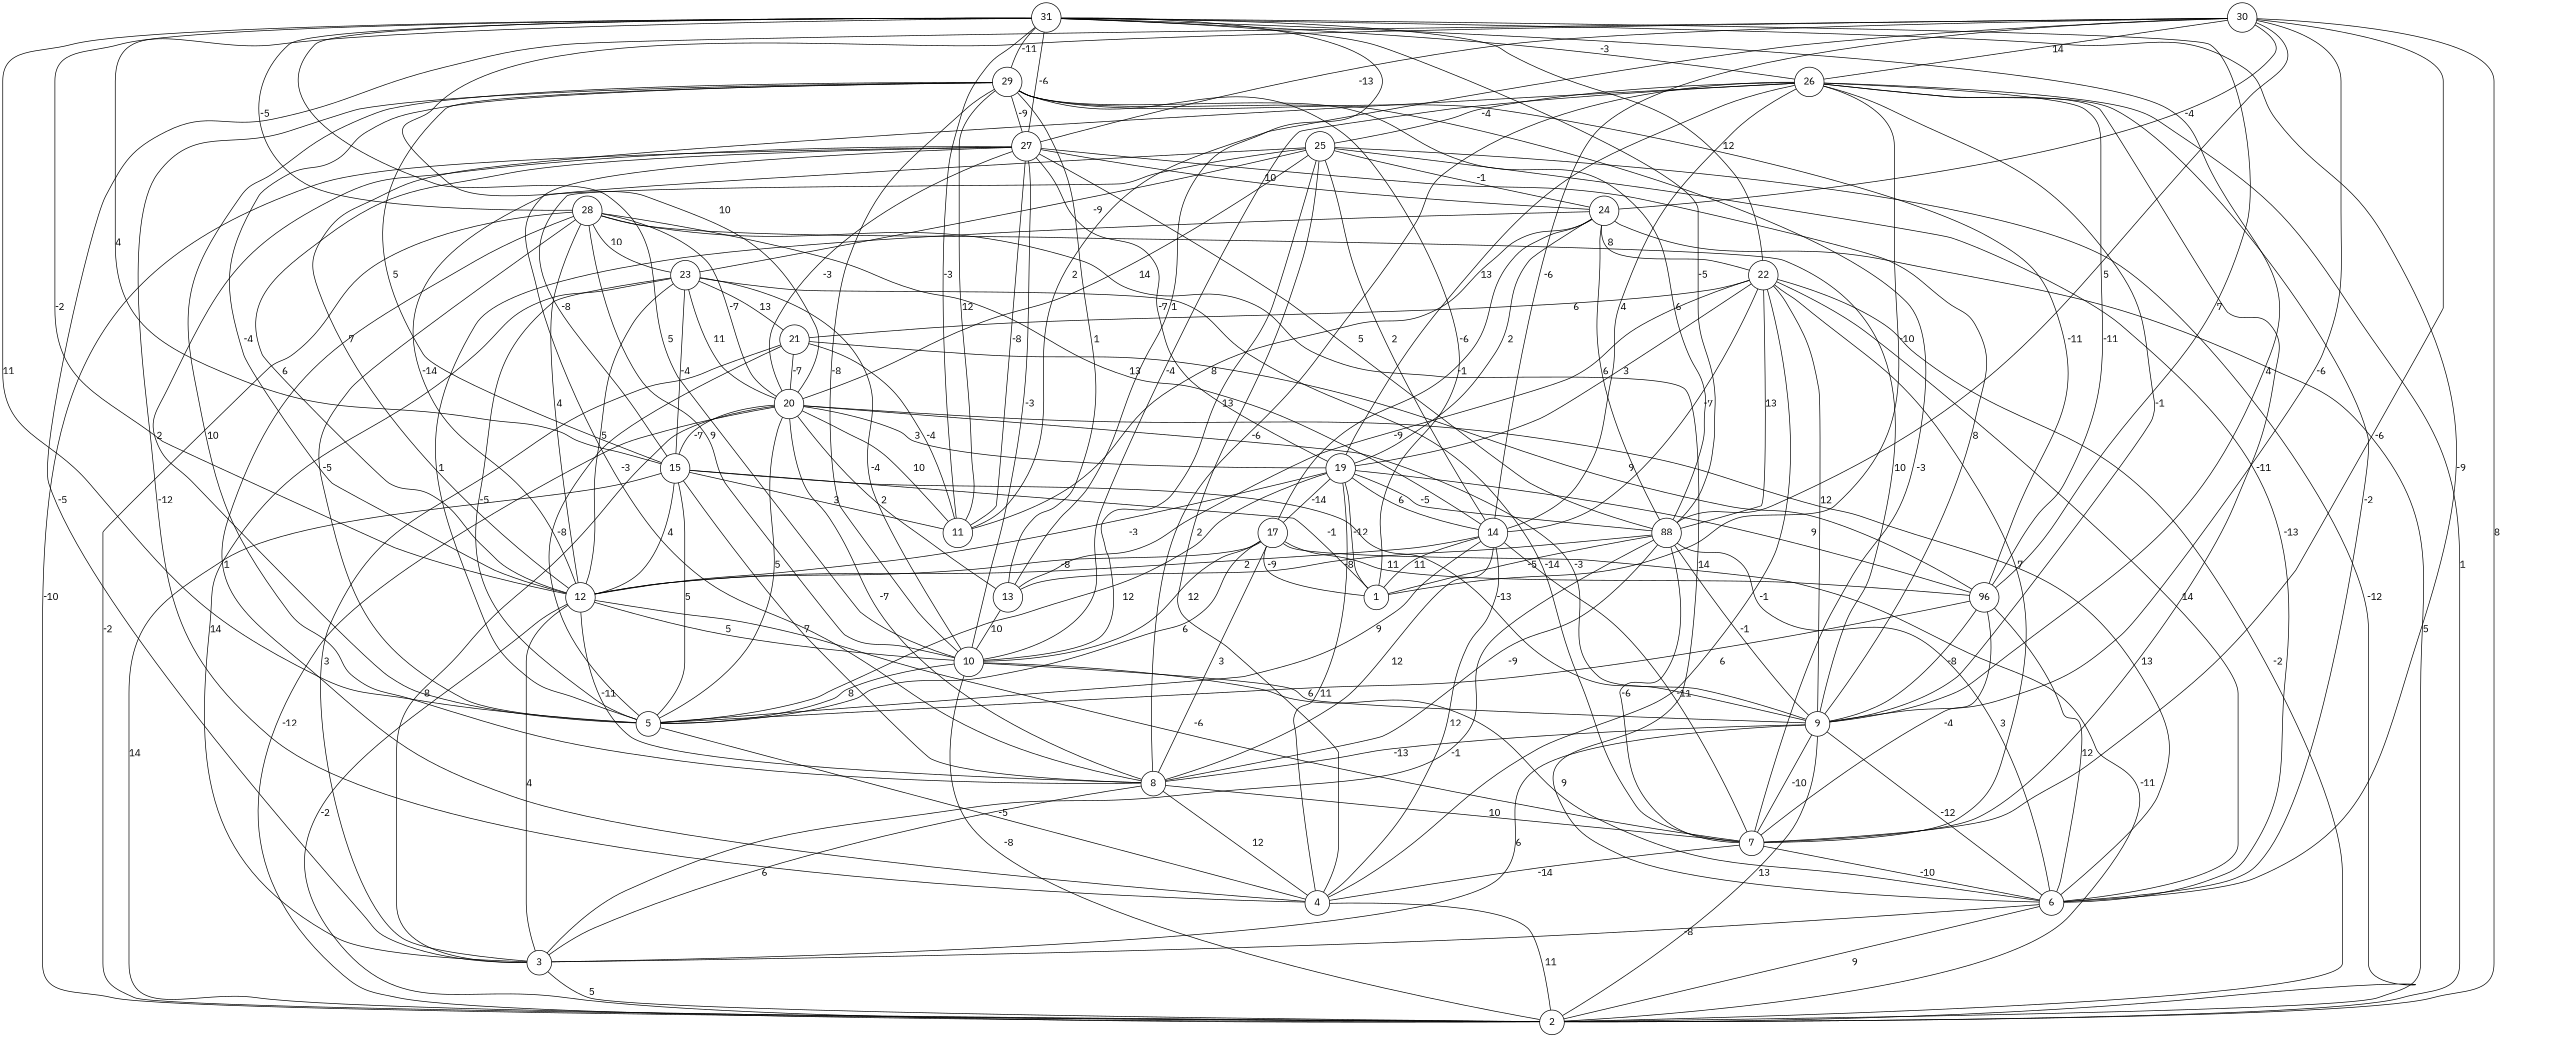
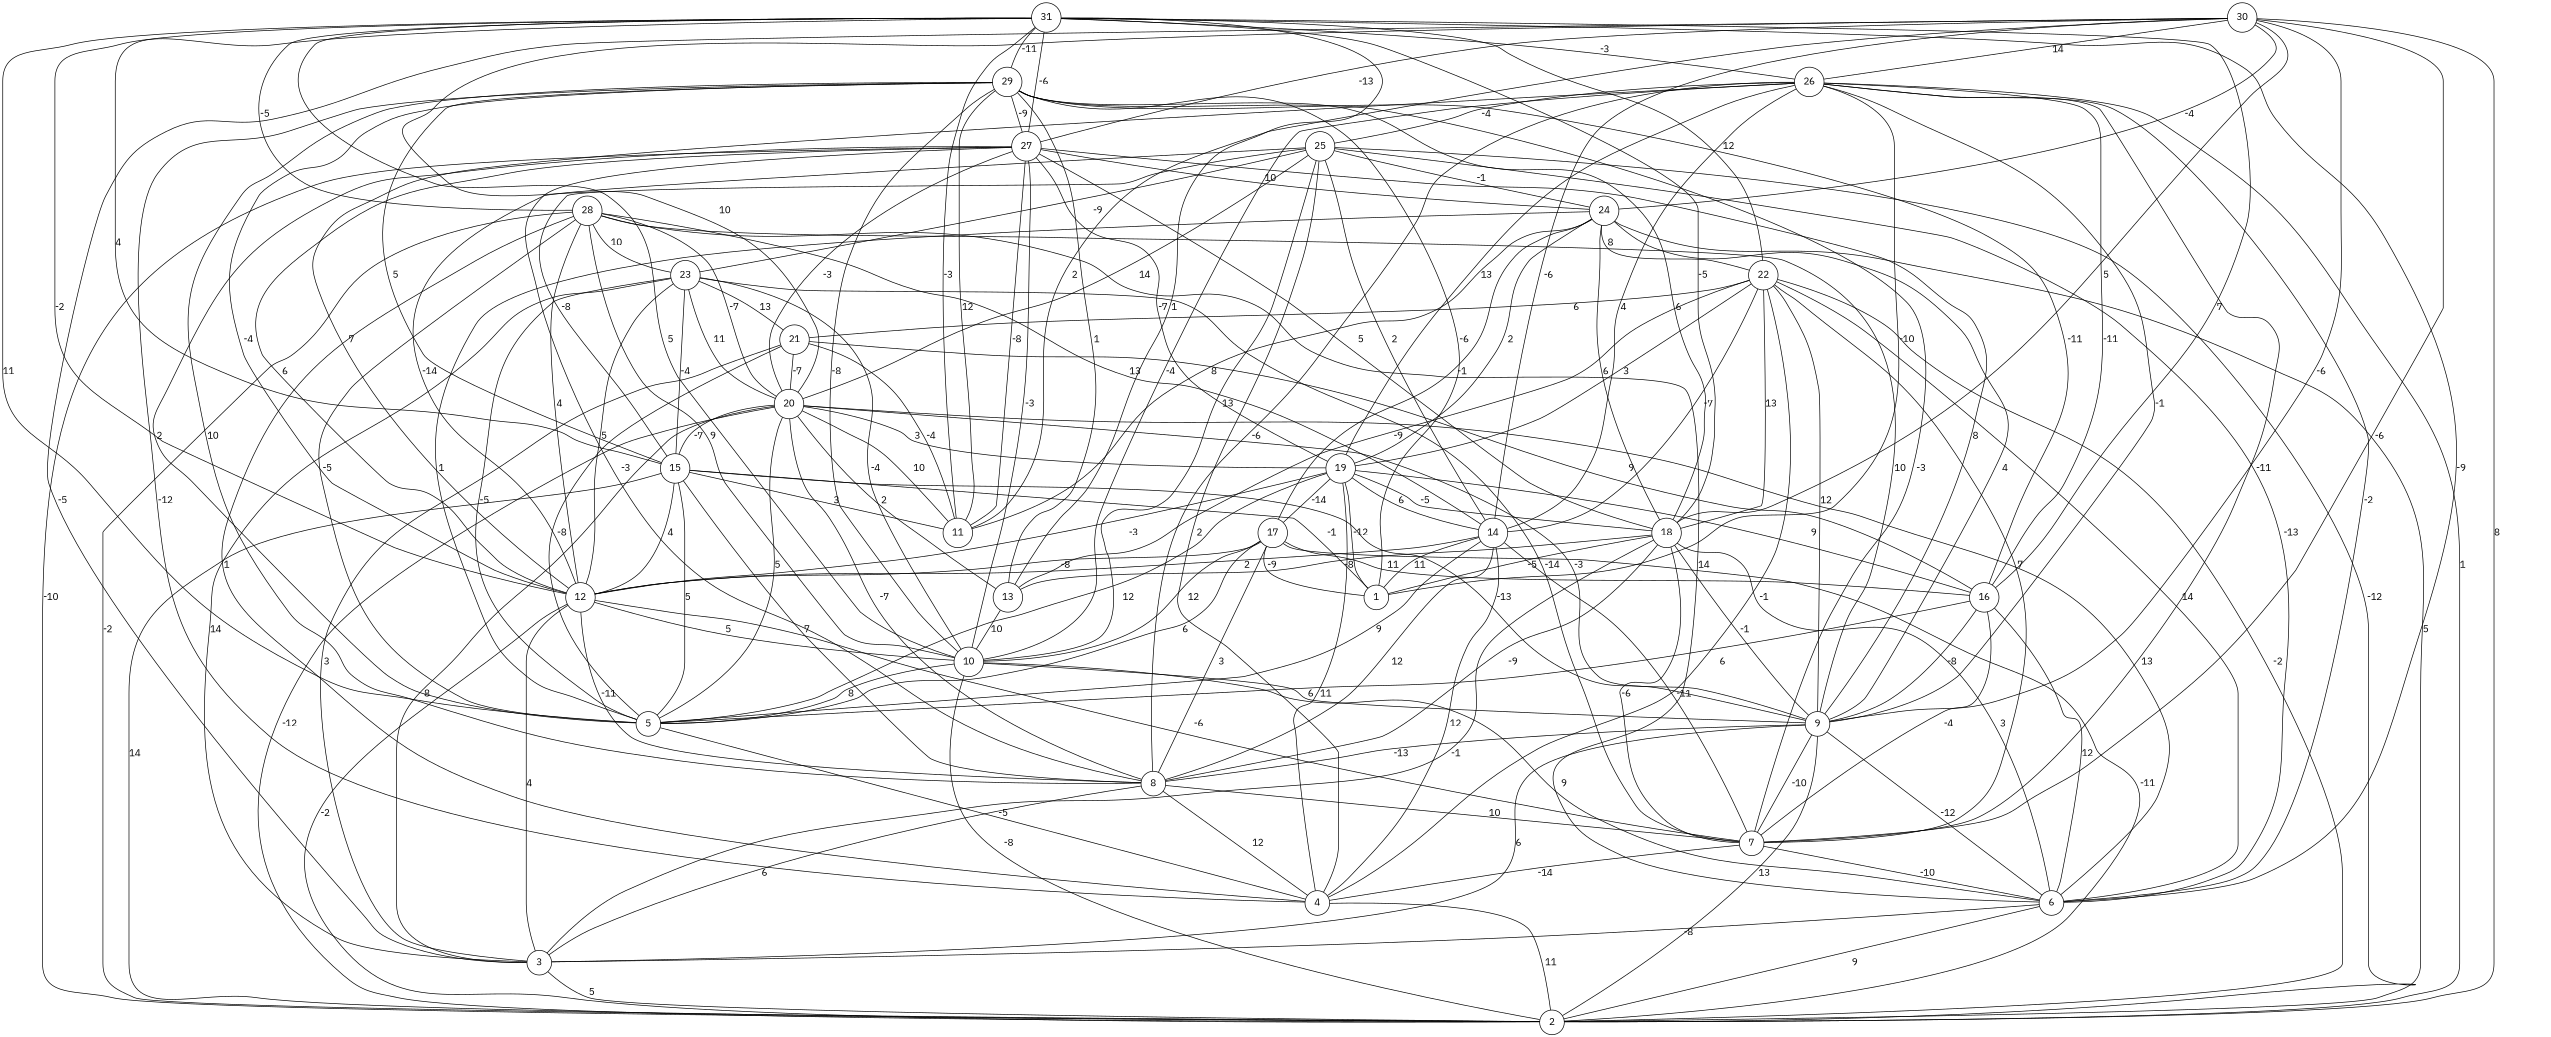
edge "31" -- "9": now "24" -- "9"
node "88": label "88" -> "18"
node "96": label "96" -> "16"
